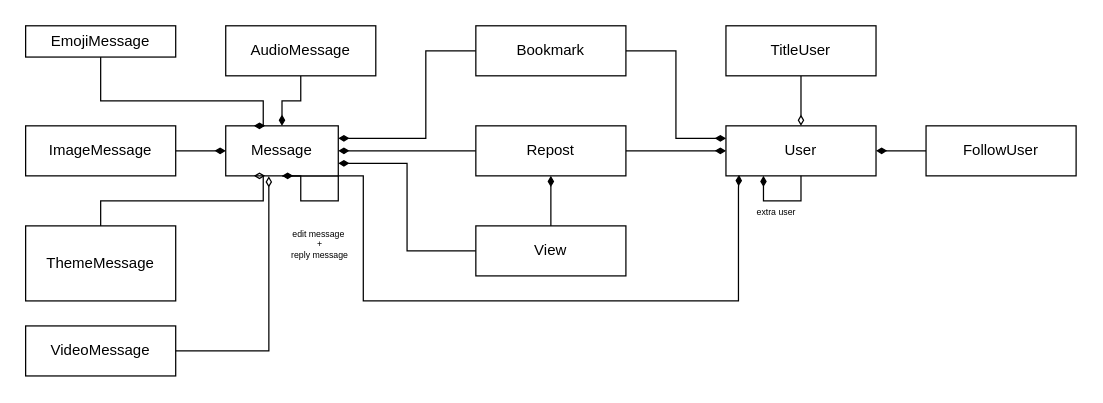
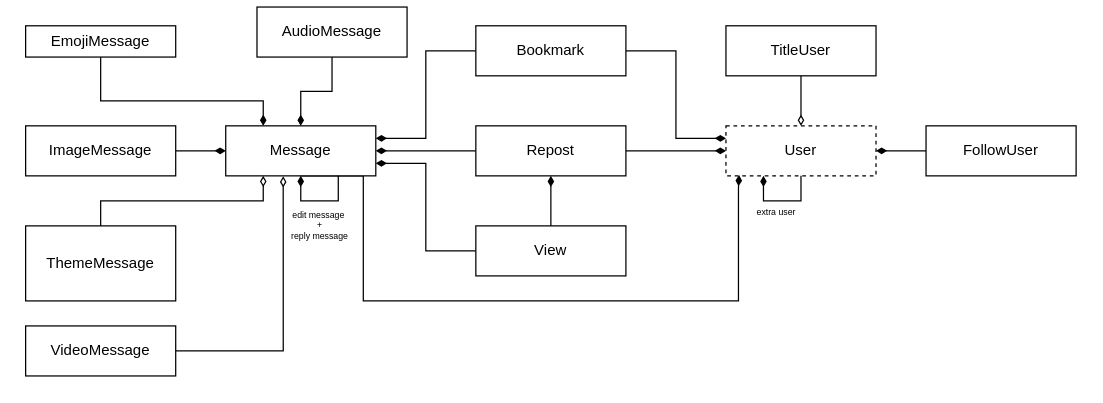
node "AudioMessage": moved (301, 51) -> (332, 32)
node "Message": size 113x50 -> 150x50
node "User": style solid -> dashed
node "edit message + reply message": moved (319, 244) -> (319, 226)
